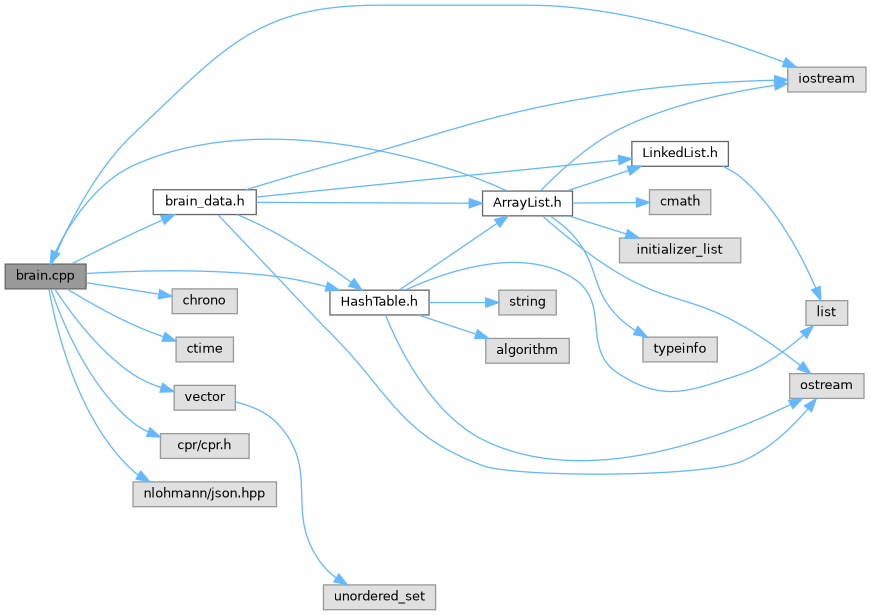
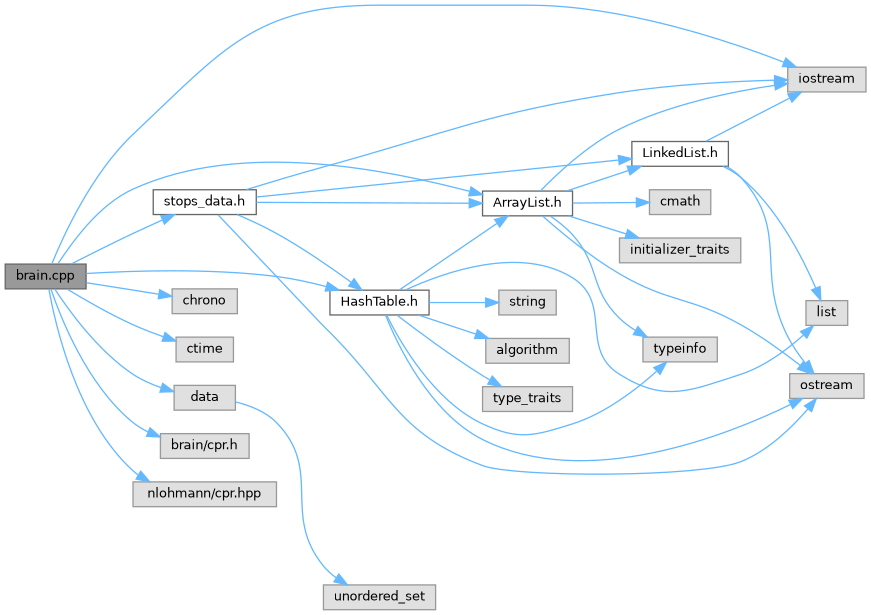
edge "LinkedList.h" -> "iostream": added
edge "ArrayList.h" -> "brain.cpp": reversed
node "brain_data.h": label "brain_data.h" -> "stops_data.h"
node "initializer_list": label "initializer_list" -> "initializer_traits"
edge "LinkedList.h" -> "ostream": added
node "vector": label "vector" -> "data"
node "type_traits": added
edge "HashTable.h" -> "typeinfo": added
node "cpr/cpr.h": label "cpr/cpr.h" -> "brain/cpr.h"
node "nlohmann/json.hpp": label "nlohmann/json.hpp" -> "nlohmann/cpr.hpp"
